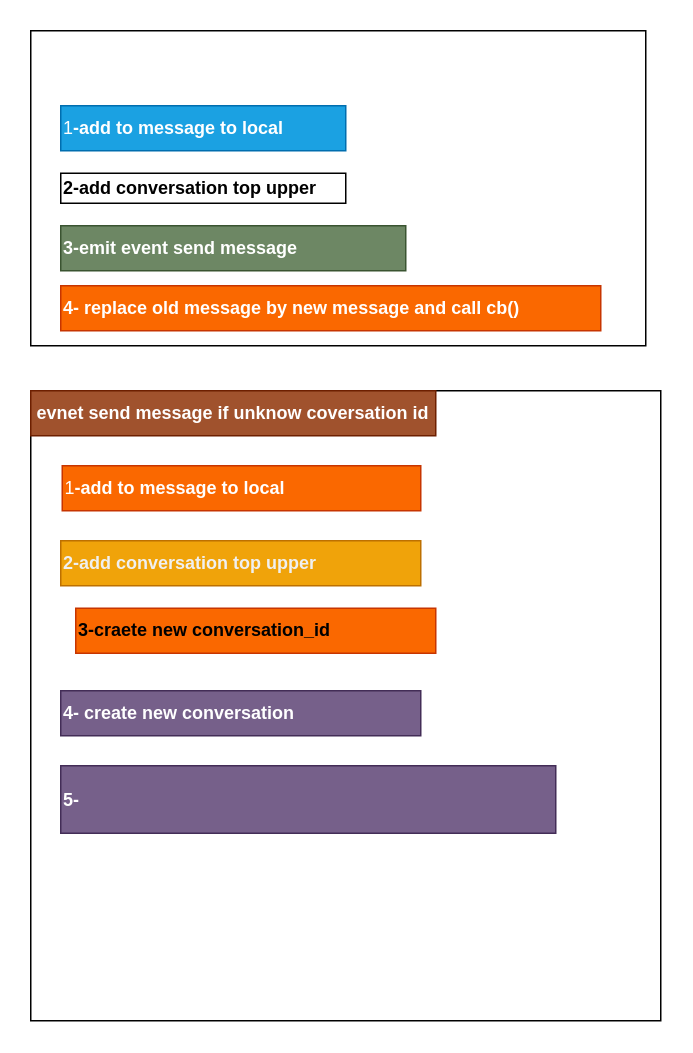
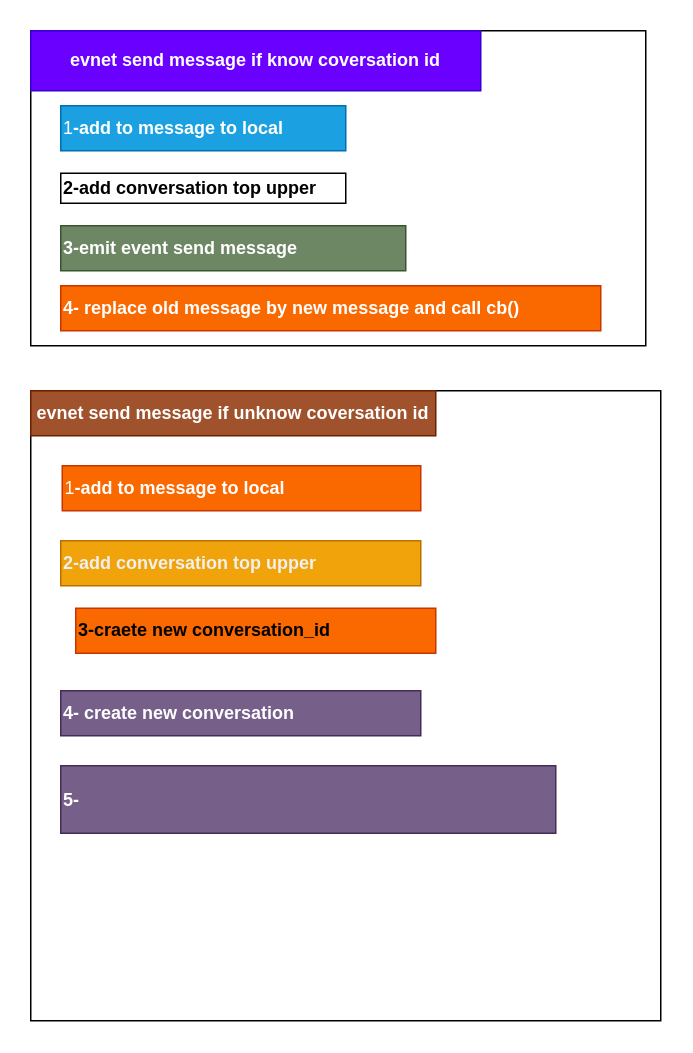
node "evnet send message if know coversation id": added
